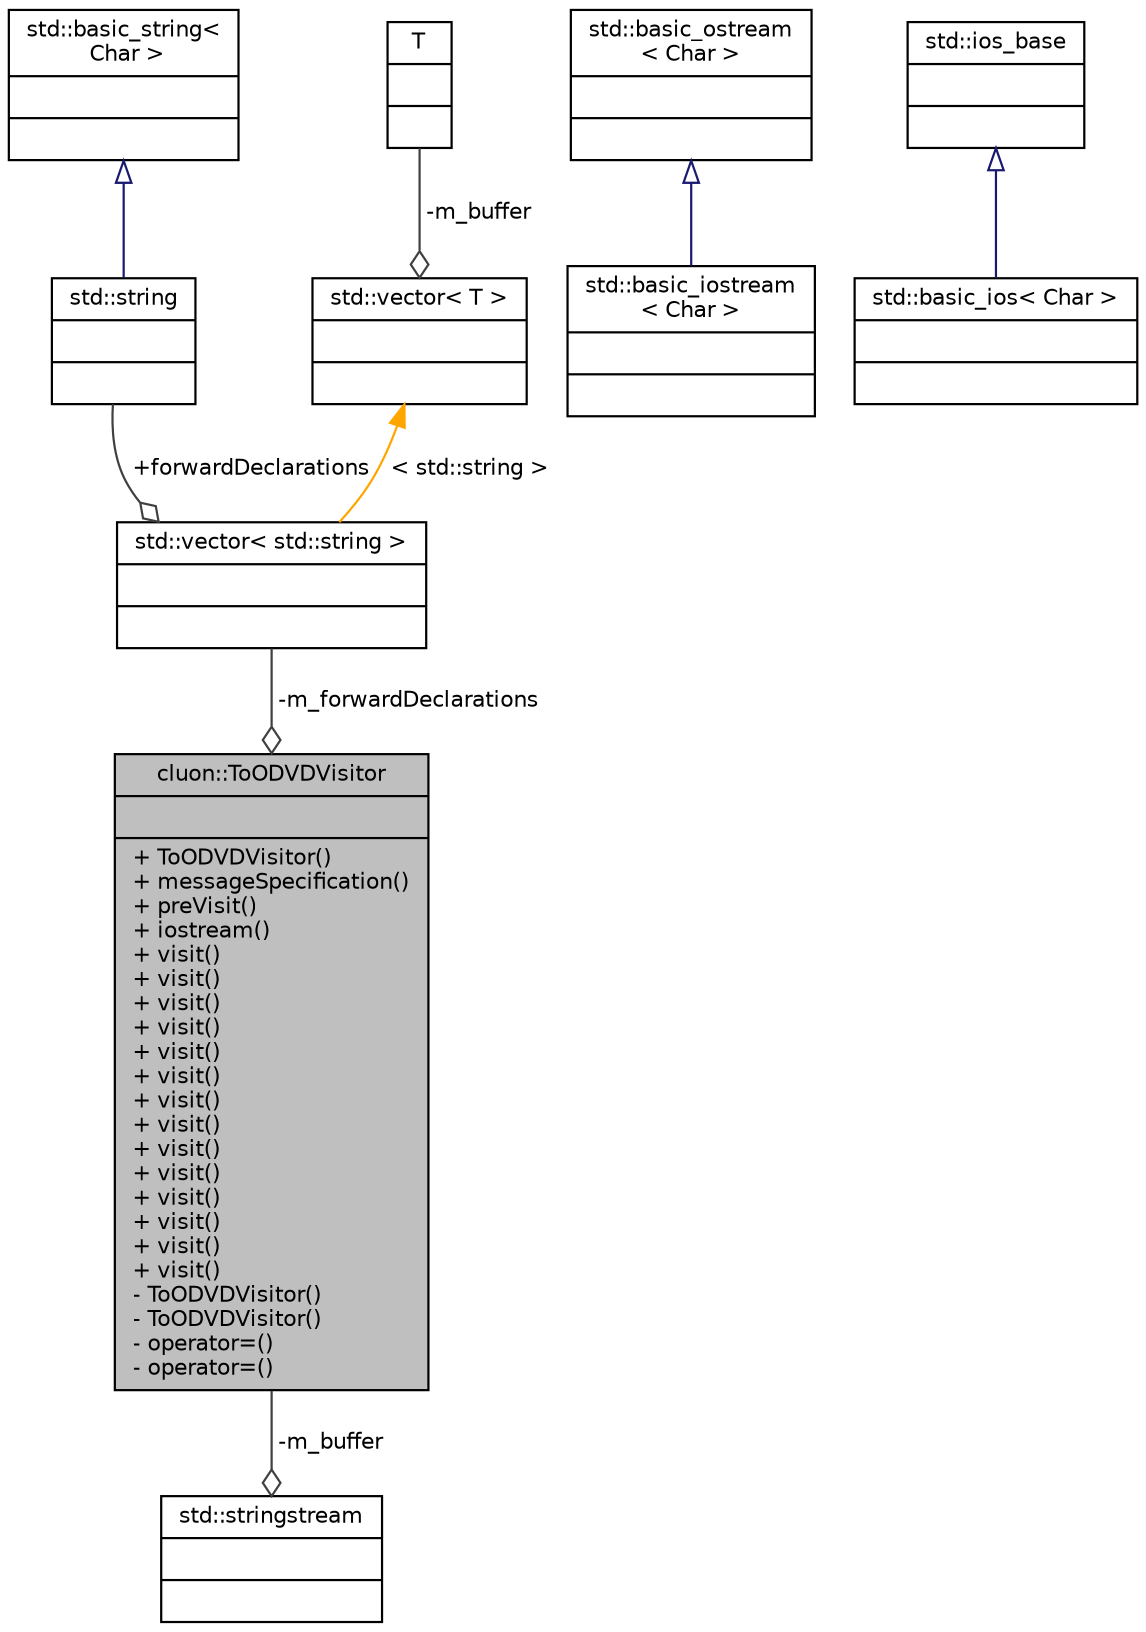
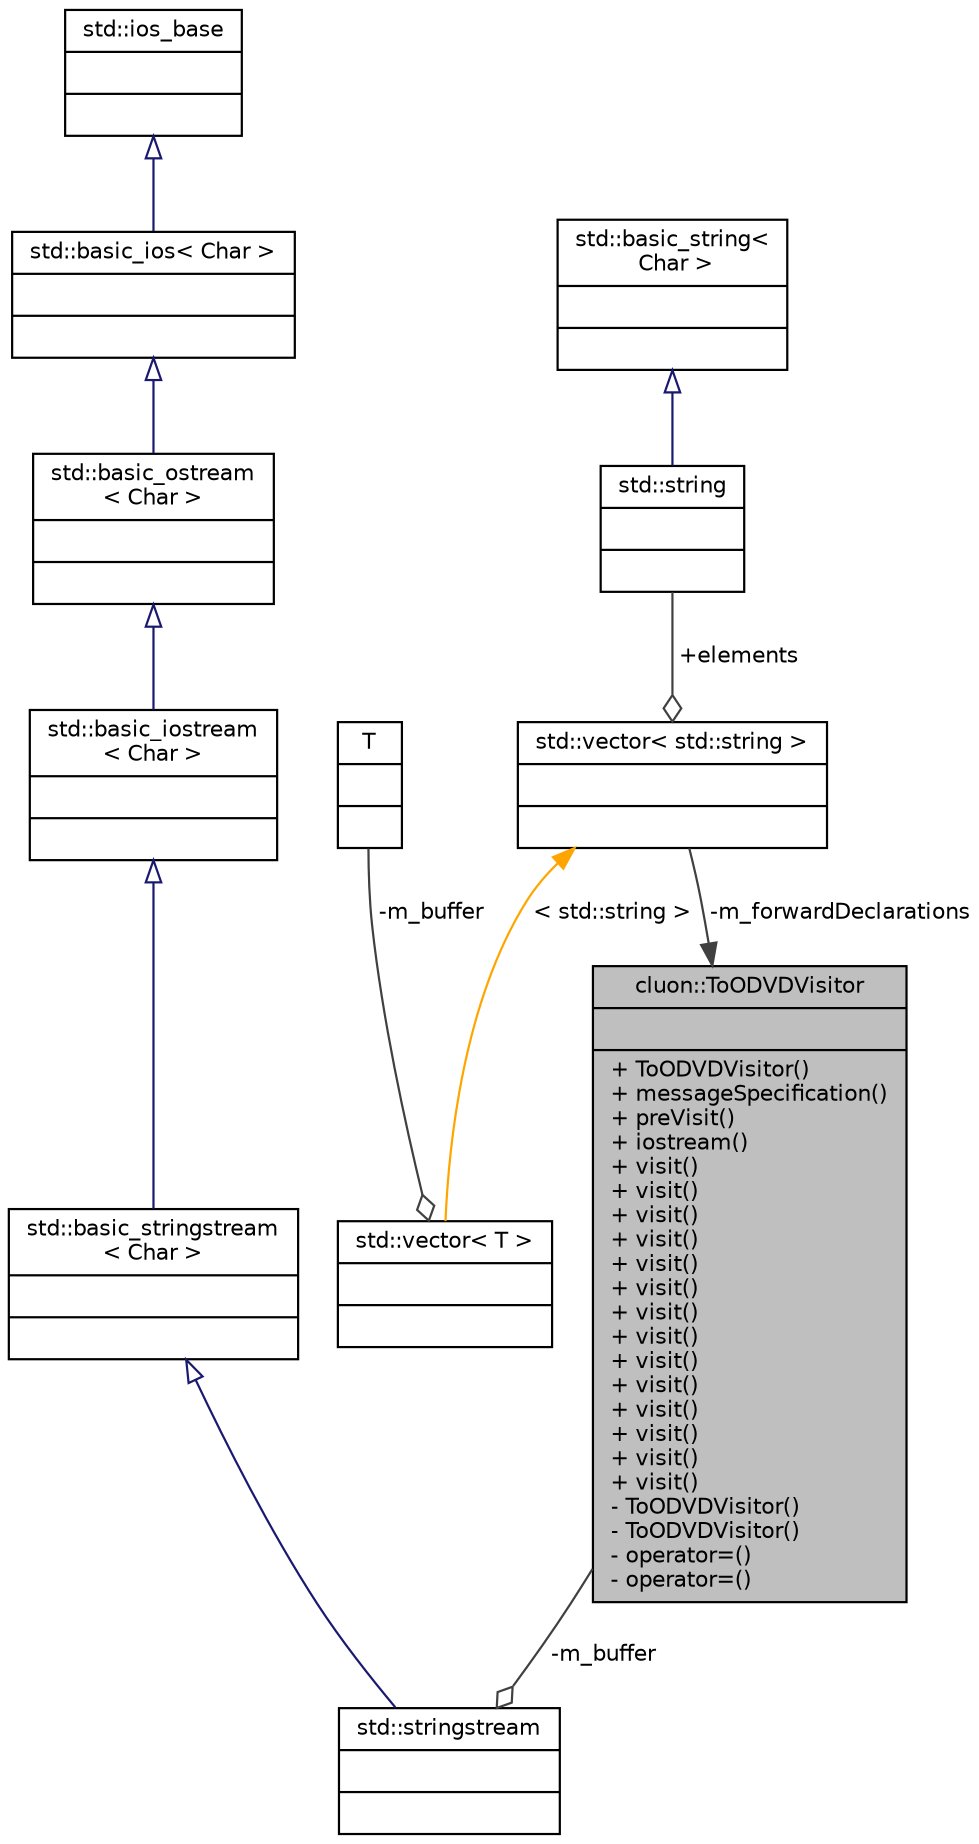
edge "std::basic_ostream" -> "std::basic_ios< Char >": added
edge "std::string" -> "std::vector< std::string >": label " +forwardDeclarations" -> " +elements"
edge "std::vector< std::string >" -> "std::vector< T >": reversed
edge "std::vector< std::string >" -> "cluon::ToODVDVisitor": arrowhead odiamond -> normal
node "std::basic_stringstream": added
